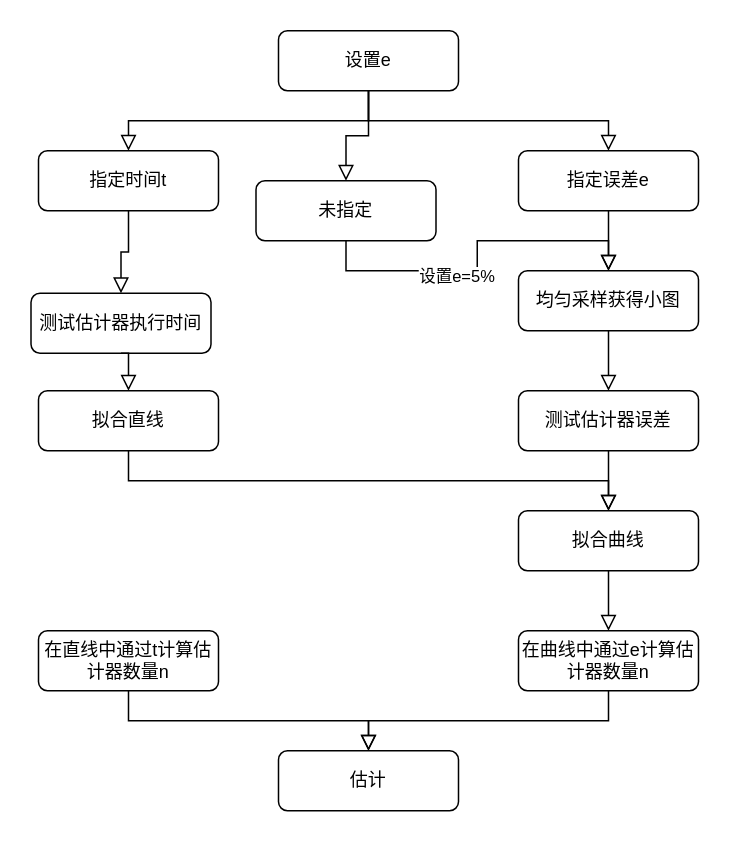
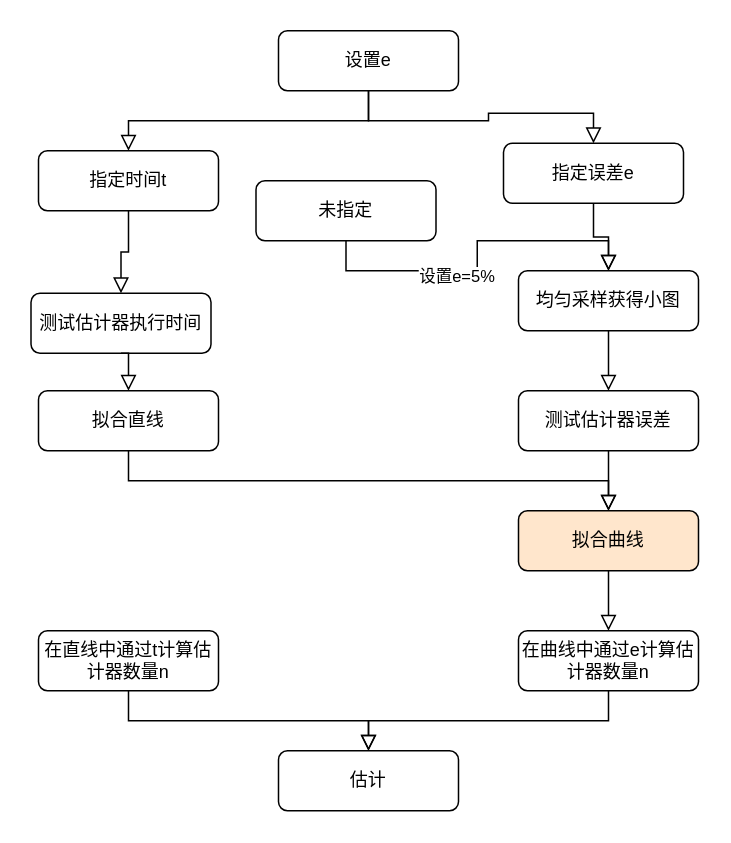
edge "设置e" -> "未指定": removed
node "指定误差e": moved (608, 181) -> (593, 173)
node "拟合曲线": fillcolor #ffffff -> #ffe6cc
